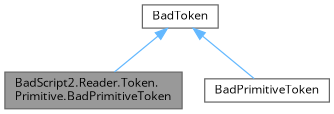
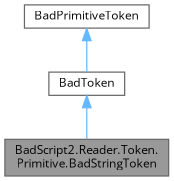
edge "BadPrimitiveToken" -> "BadToken": reversed
node "BadScript2.Reader.Token. Primitive.BadPrimitiveToken": label "BadScript2.Reader.Token. Primitive.BadPrimitiveToken" -> "BadScript2.Reader.Token. Primitive.BadStringToken"
